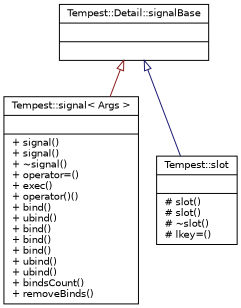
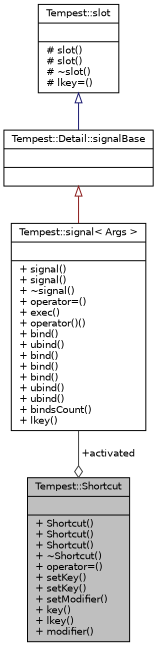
edge "Tempest::slot" -> "Tempest::Detail::signalBase": reversed
node "Tempest::signal< Args >": text "+ removeBinds()" -> "+ lkey()"
node "Tempest::Shortcut": added
